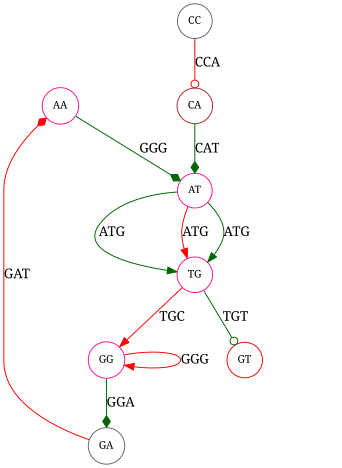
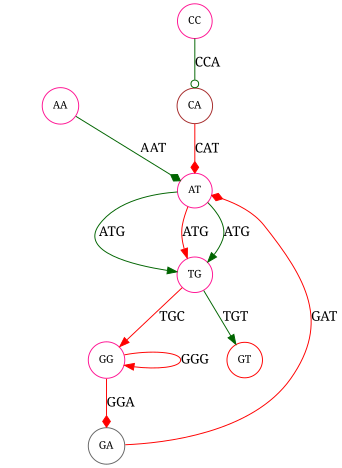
node "CC": color gray40 -> deeppink
edge "CC" -> "CA": color red -> darkgreen
edge "CA" -> "AT": color darkgreen -> red
edge "AA" -> "AT": label "GGG" -> "AAT"
edge "GA" -> "AA": now "GA" -> "AT"
edge "TG" -> "GT": arrowhead odot -> normal
edge "GG" -> "GA": color darkgreen -> red
